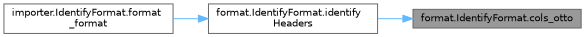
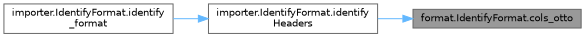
node "importer.IdentifyFormat.format _format": label "importer.IdentifyFormat.format _format" -> "importer.IdentifyFormat.identify _format"
node "format.IdentifyFormat.identify Headers": label "format.IdentifyFormat.identify Headers" -> "importer.IdentifyFormat.identify Headers"
